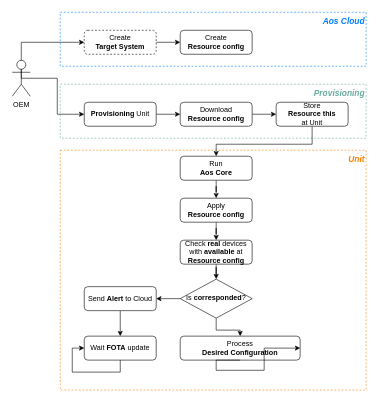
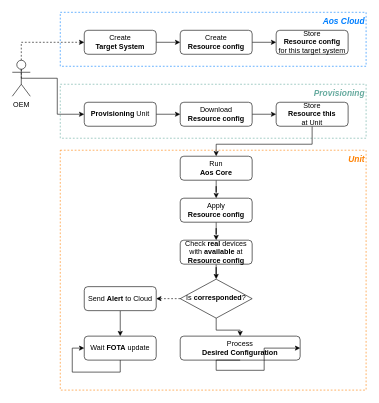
edge "OEM" -> "Create Target System": style solid -> dashed
node "Create Target System": style dashed -> solid
edge "Create Resource config" -> "Store Resource config for this target system": added
node "Store Resource config for this target system": added
edge "Is corresponded?" -> "Send Alert to Cloud": style solid -> dashed
